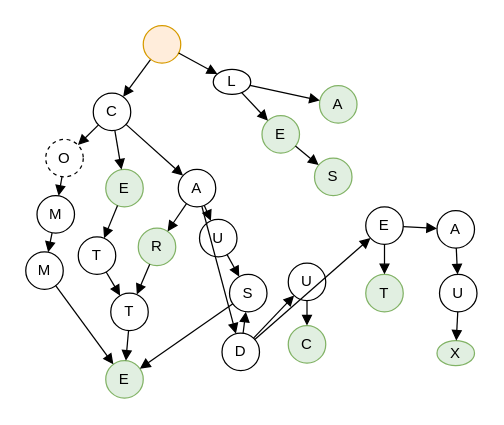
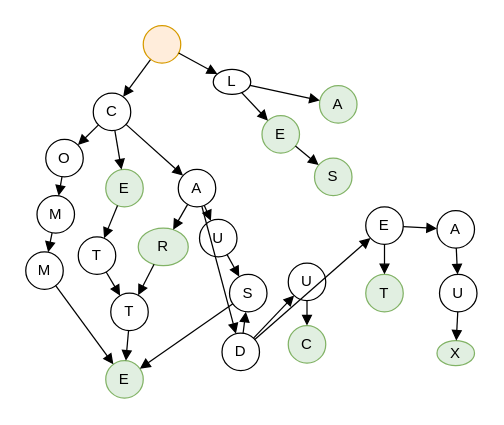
node "O": style dashed -> solid
node "R": size 38x38 -> 50x38
